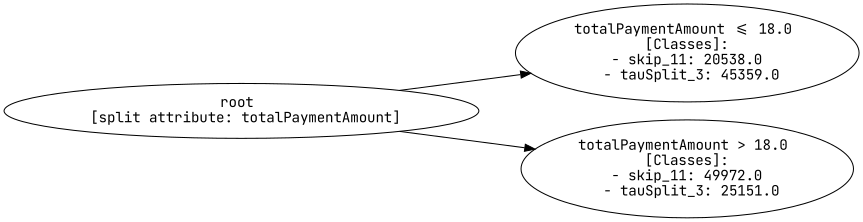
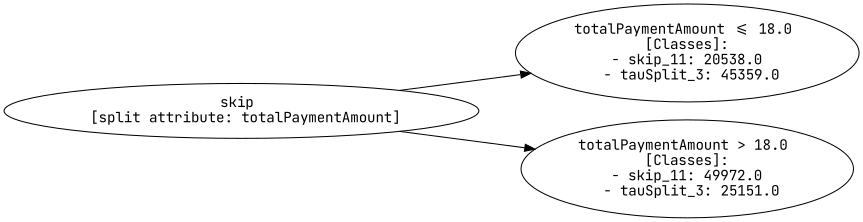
node "root [split attribute: totalPaymentAmount]": label "root [split attribute: totalPaymentAmount]" -> "skip [split attribute: totalPaymentAmount]"
